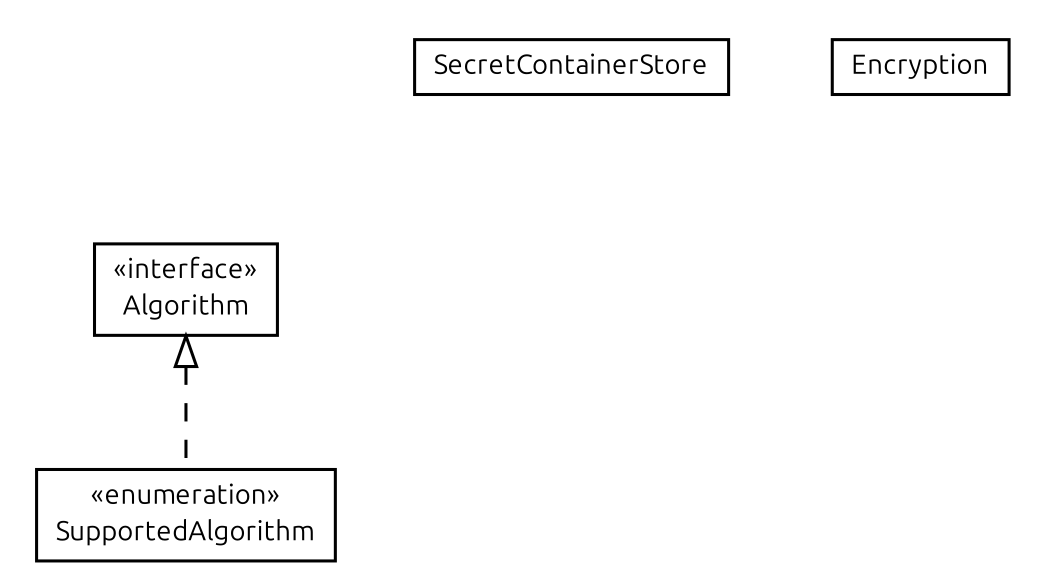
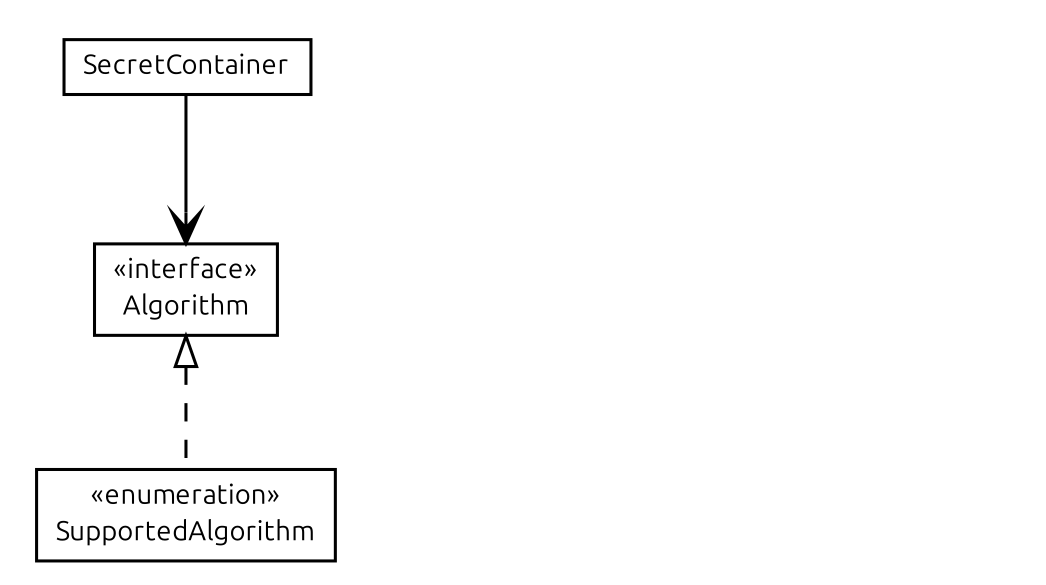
node "SecretContainer": added
node "SecretContainerStore": removed
node "Encryption": removed
